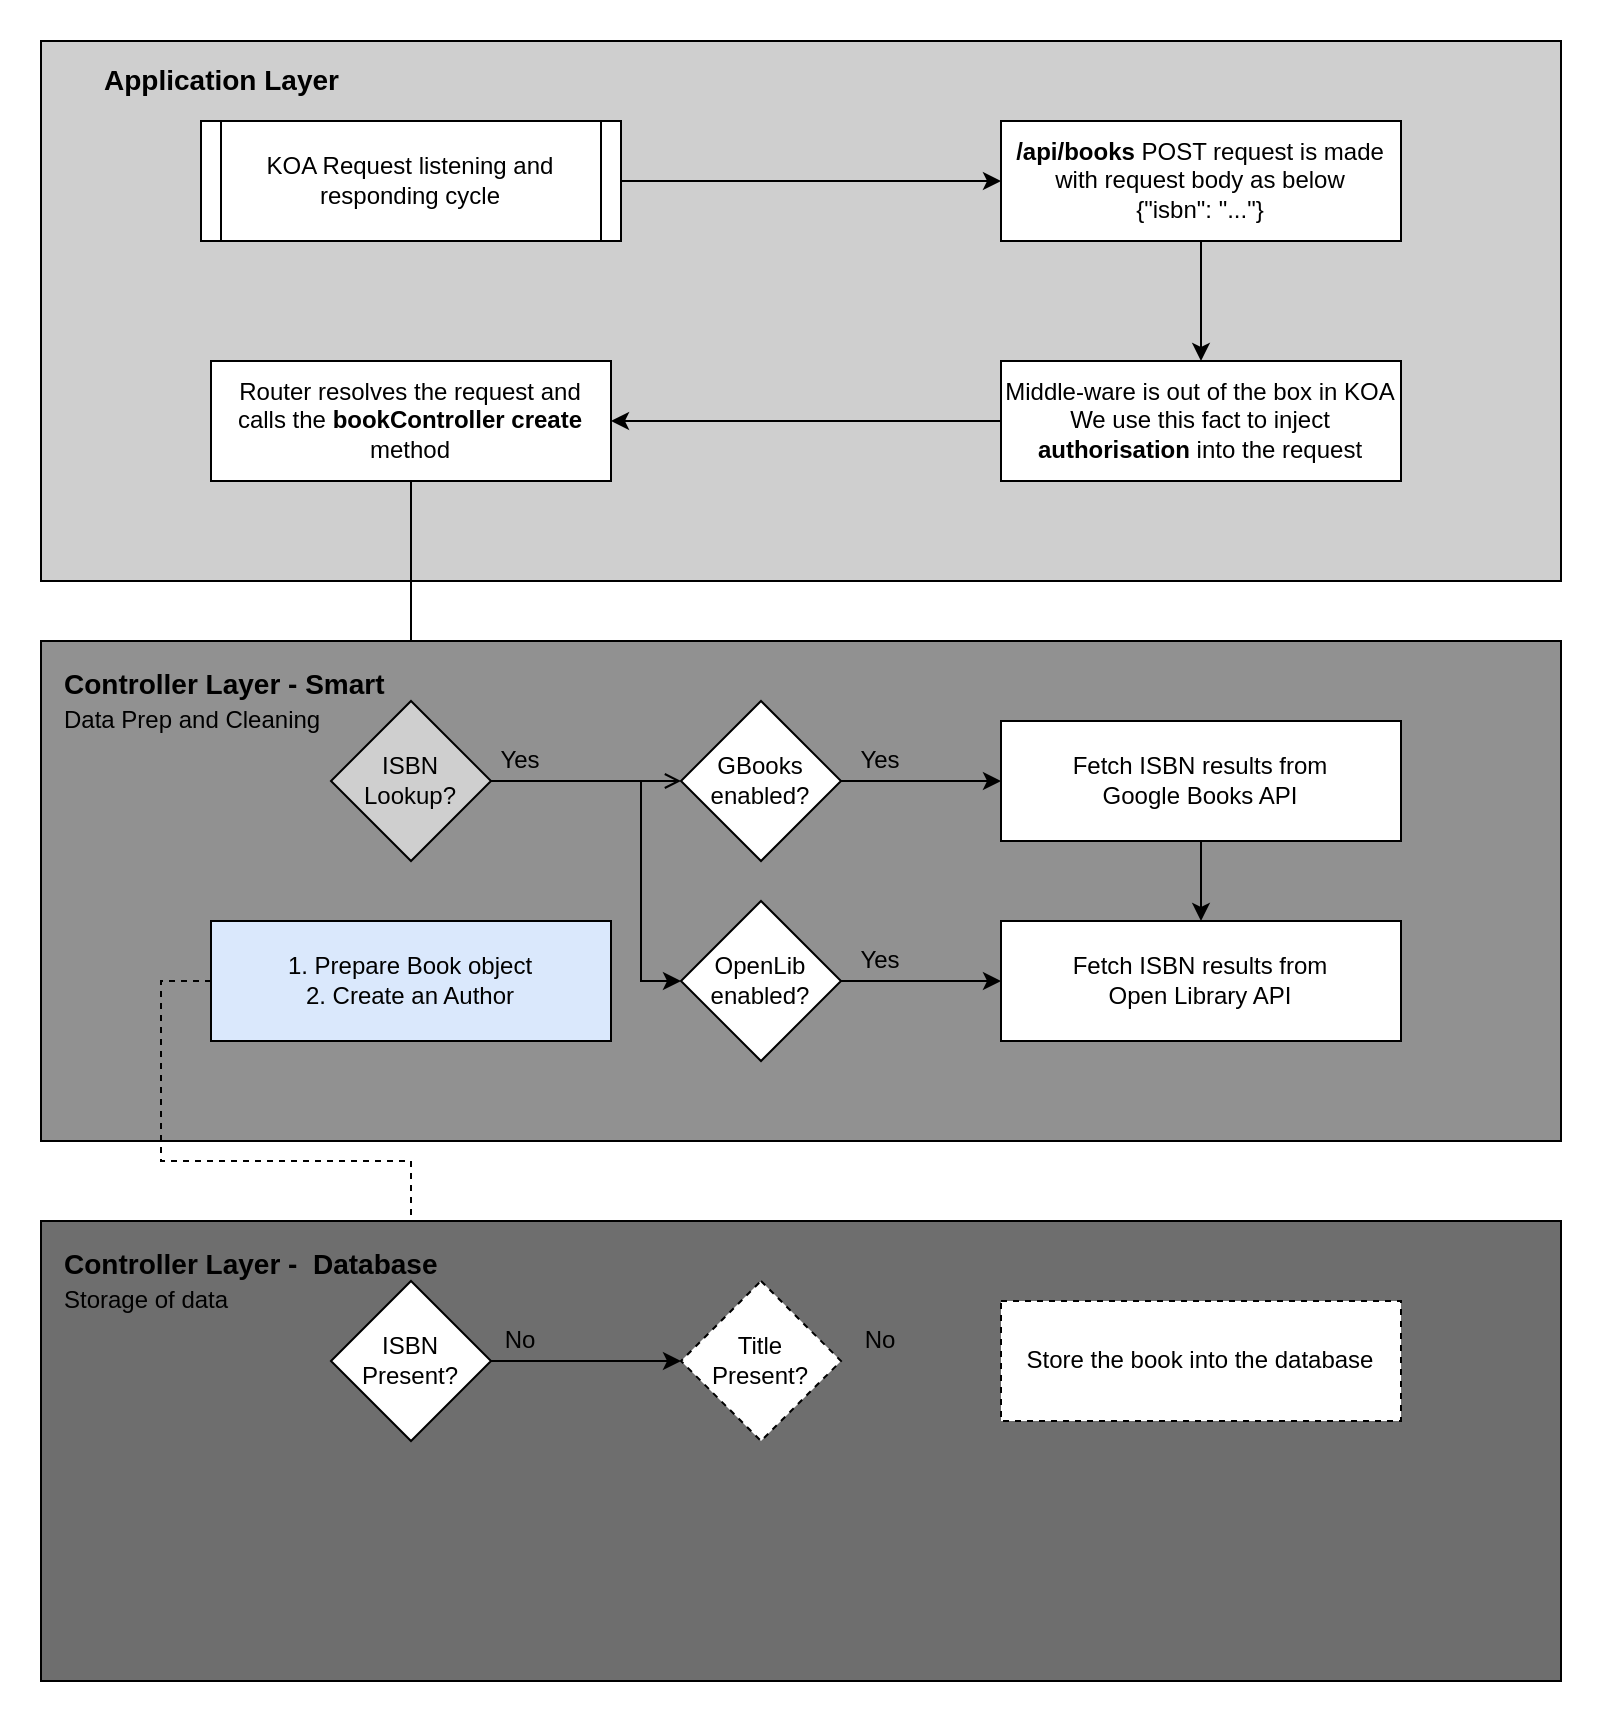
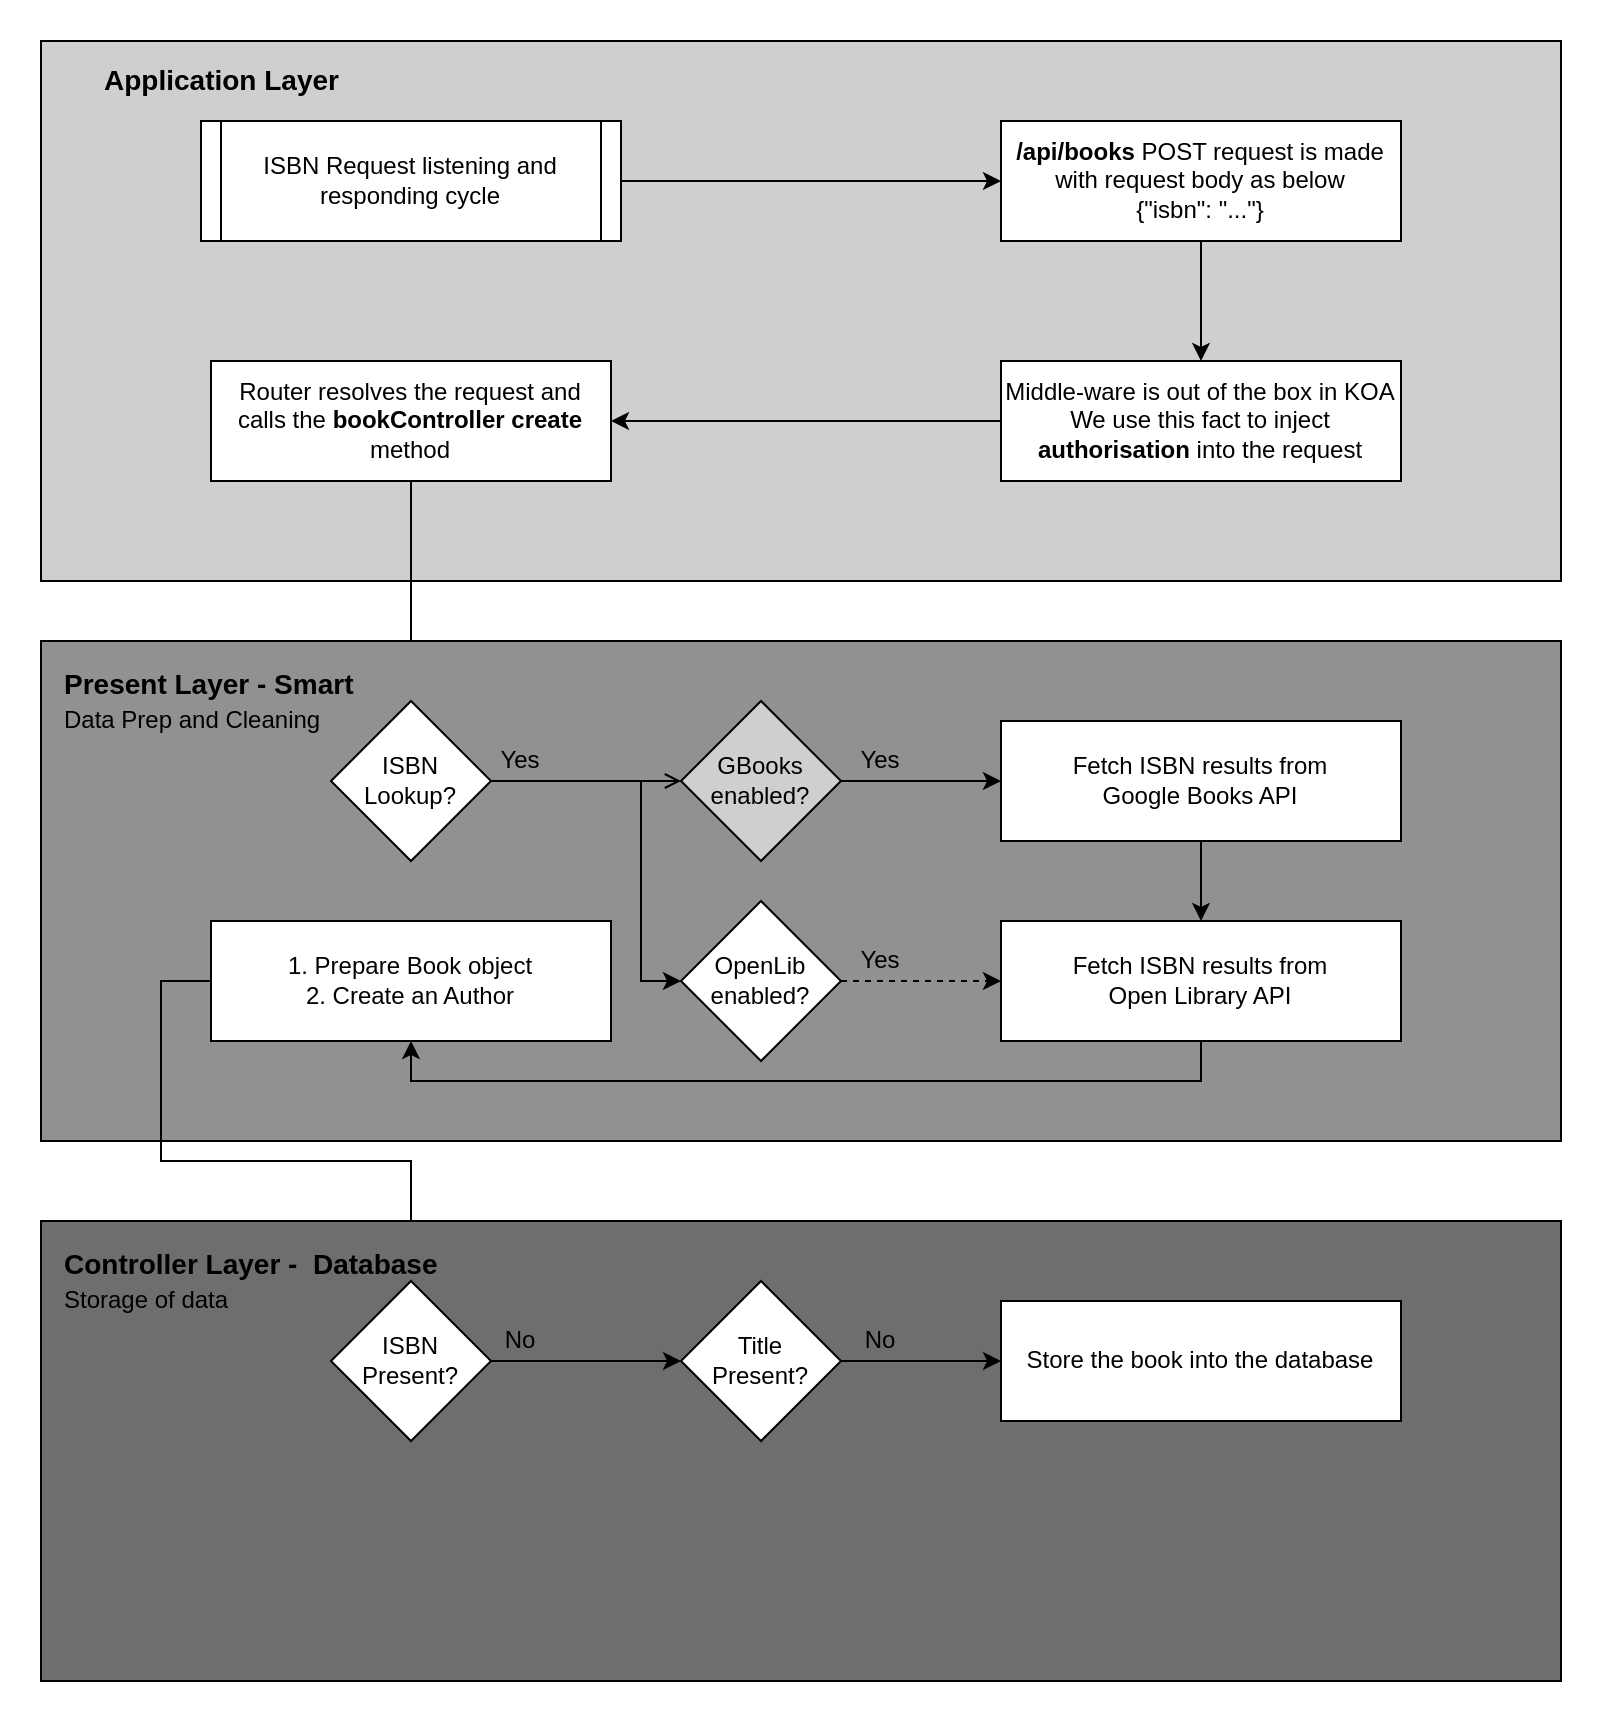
node "KOA Request listening and responding cycle": label "KOA Request listening and responding cycle" -> "ISBN Request listening and responding cycle"
node "Controller Layer - Smart Data Prep and Cleaning": label "Controller Layer - Smart Data Prep and Cleaning" -> "Present Layer - Smart Data Prep and Cleaning"
node "ISBN Lookup?": fillcolor #cfcfcf -> #ffffff
node "GBooks enabled?": fillcolor #ffffff -> #cfcfcf
node "1. Prepare Book object 2. Create an Author": fillcolor #dae8fc -> #ffffff
edge "OpenLib enabled?" -> "Fetch ISBN results from Open Library API": style solid -> dashed
edge "Fetch ISBN results from Open Library API" -> "1. Prepare Book object 2. Create an Author": added
edge "1. Prepare Book object 2. Create an Author" -> "ISBN Present?": style dashed -> solid
node "Title Present?": style dashed -> solid
edge "Title Present?" -> "Store the book into the database": added
node "Store the book into the database": style dashed -> solid
